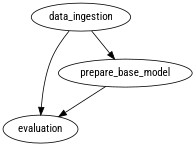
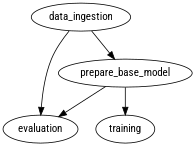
node "training": added
